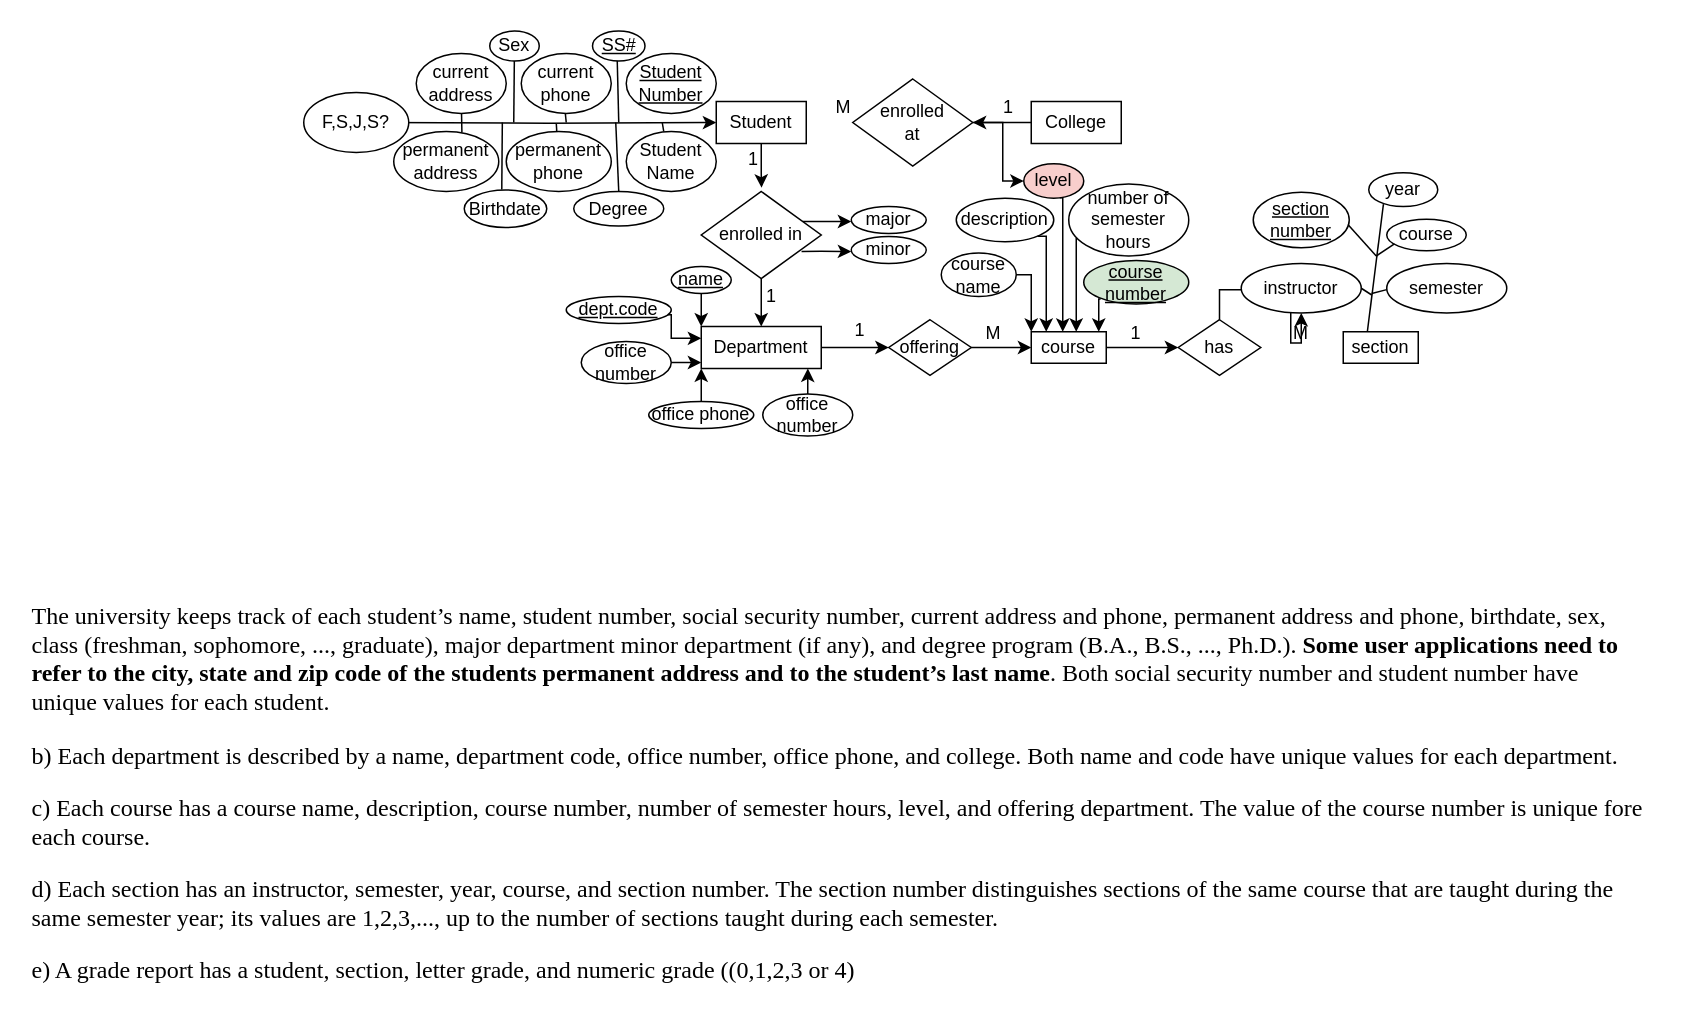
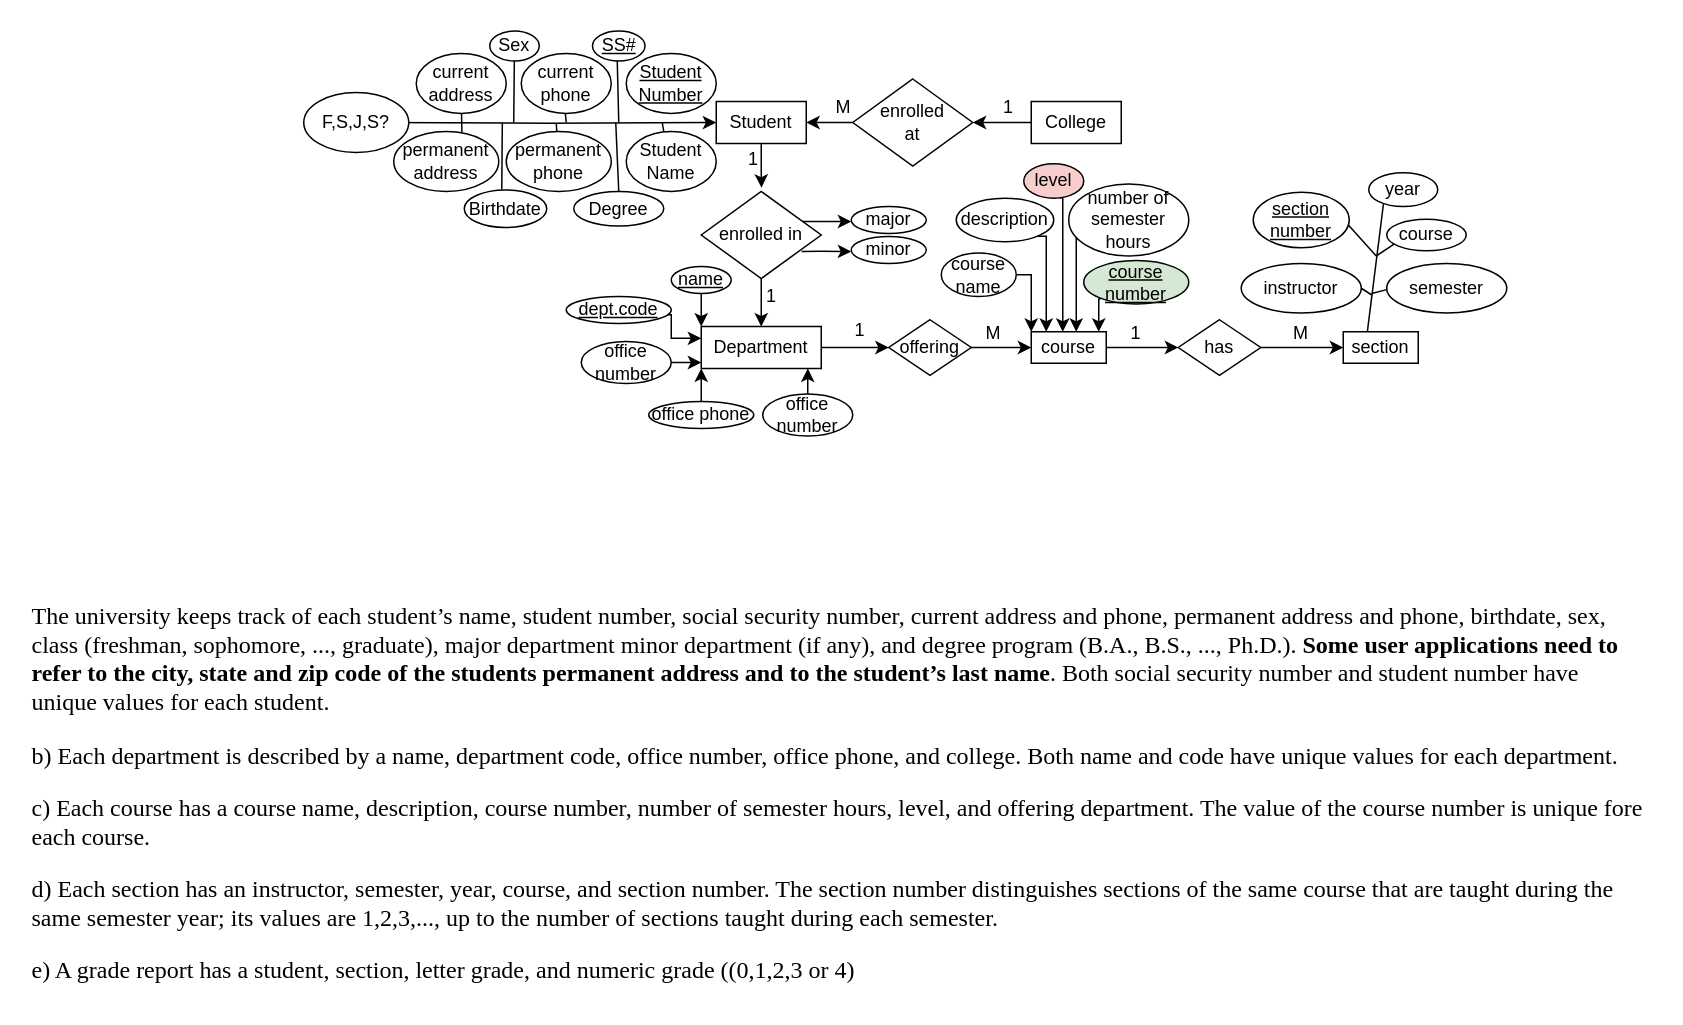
edge "enrolled at" -> "level": now "enrolled at" -> "Student"
edge "has" -> "instructor": now "has" -> "section"
